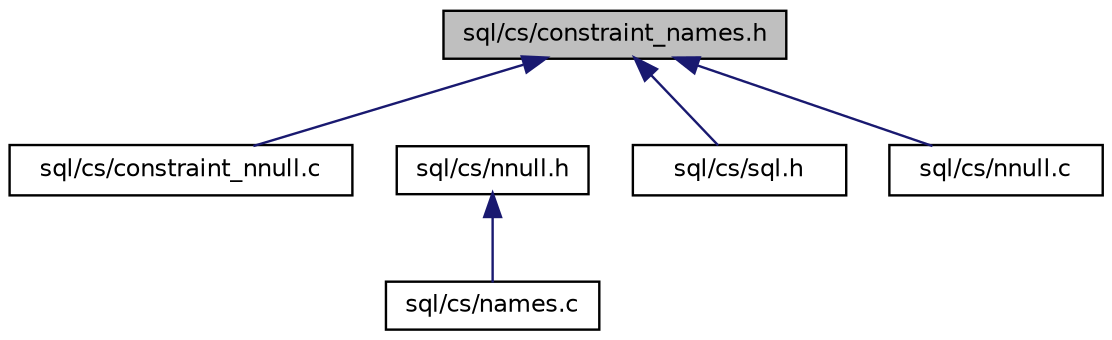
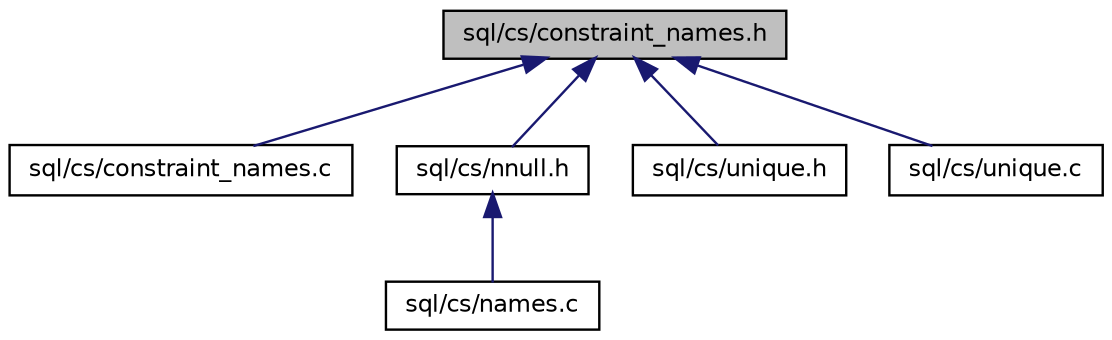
edge "sql/cs/nnull.h" -> "sql/cs/constraint_names.h": added
node "sql/cs/constraint_nnull.c": label "sql/cs/constraint_nnull.c" -> "sql/cs/constraint_names.c"
node "sql/cs/sql.h": label "sql/cs/sql.h" -> "sql/cs/unique.h"
node "sql/cs/nnull.c": label "sql/cs/nnull.c" -> "sql/cs/unique.c"
